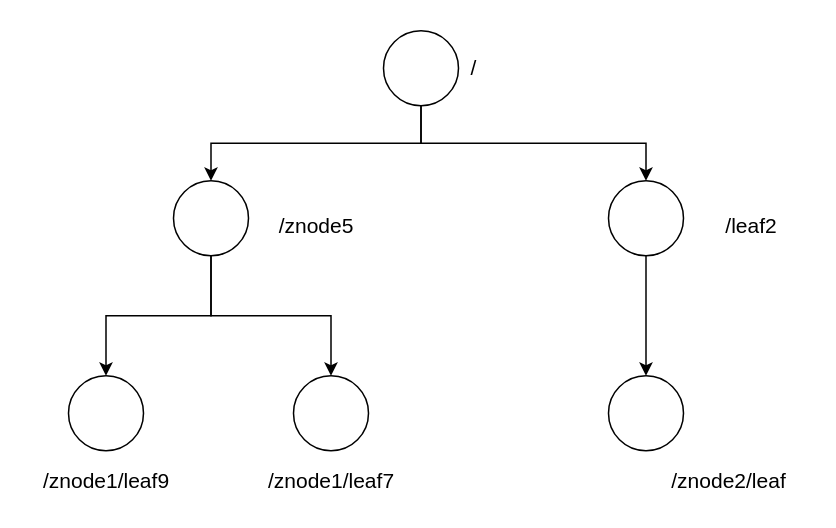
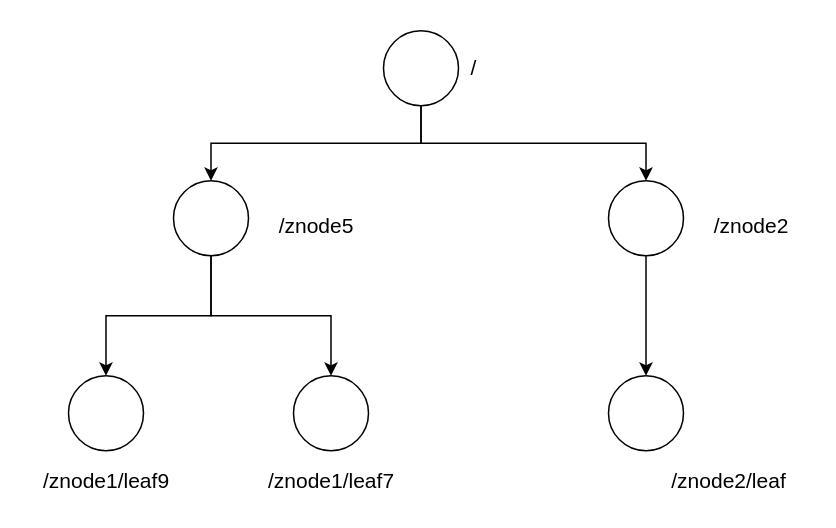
node "/leaf2": label "/leaf2" -> "/znode2"
